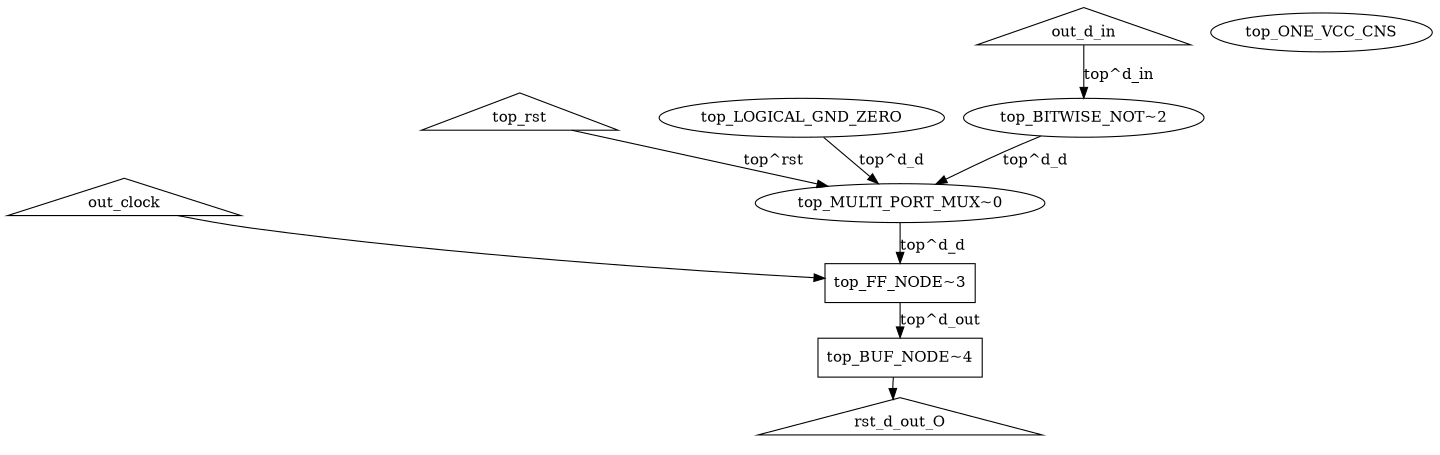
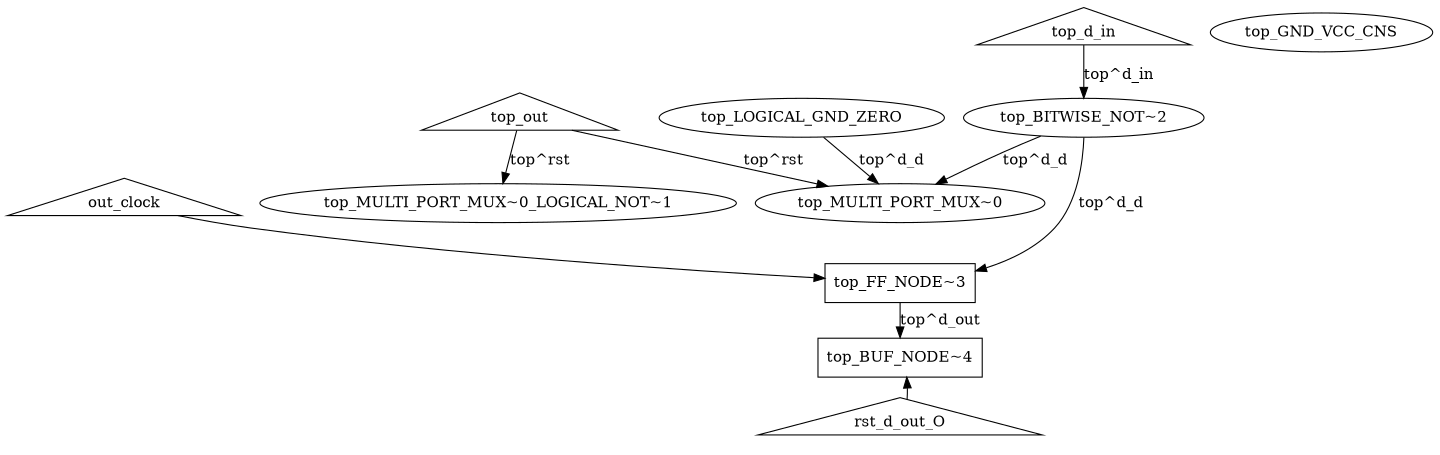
node "out_d_in": label "out_d_in" -> "top_d_in"
node "top_ONE_VCC_CNS": label "top_ONE_VCC_CNS" -> "top_GND_VCC_CNS"
node "top_rst": label "top_rst" -> "top_out"
node "top_MULTI_PORT_MUX~0_LOGICAL_NOT~1": added
edge "top_MULTI_PORT_MUX~0" -> "top_FF_NODE~3": now "top_BITWISE_NOT~2" -> "top_FF_NODE~3"
edge "top_BUF_NODE~4" -> "rst_d_out_O": reversed
